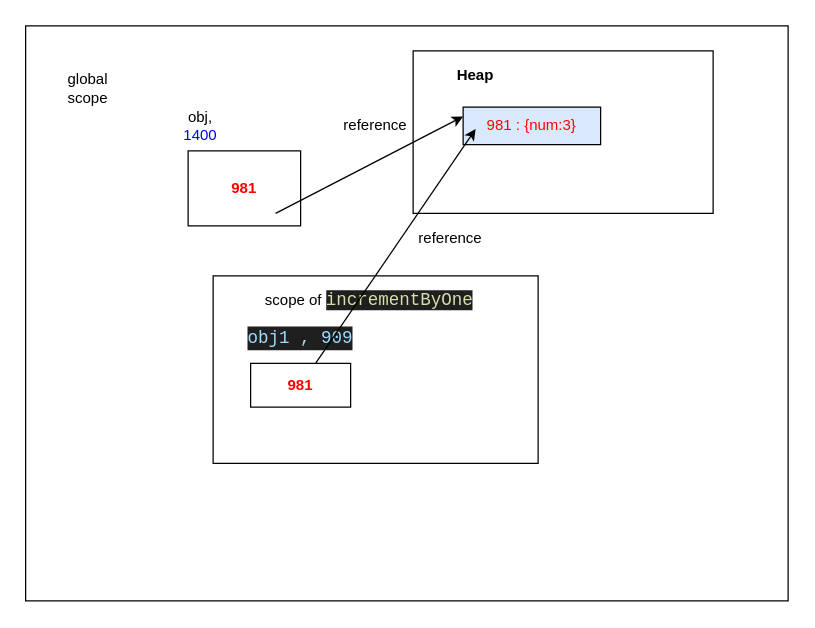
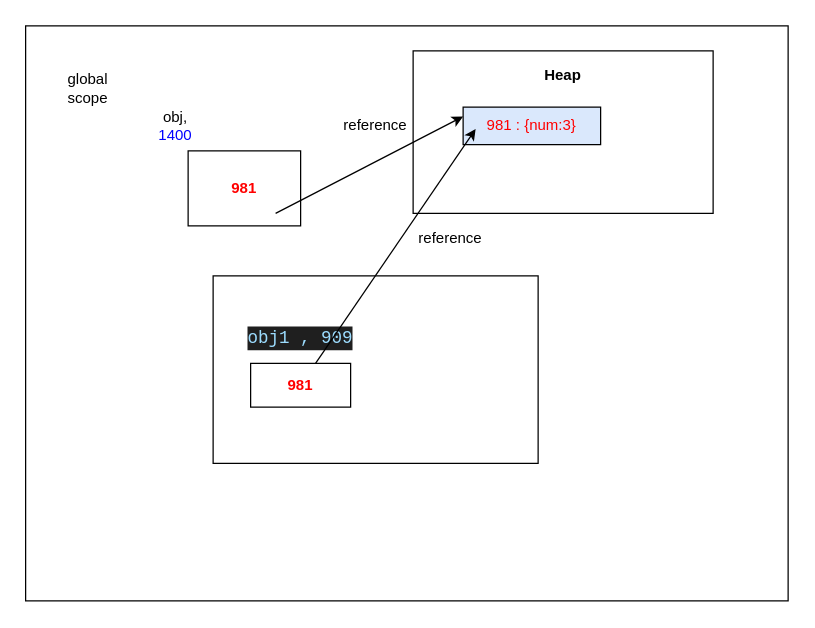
node "Heap": moved (476, 76) -> (563, 76)
node "obj, 1400": moved (201, 126) -> (176, 126)
node "scope of incrementByOne": removed
